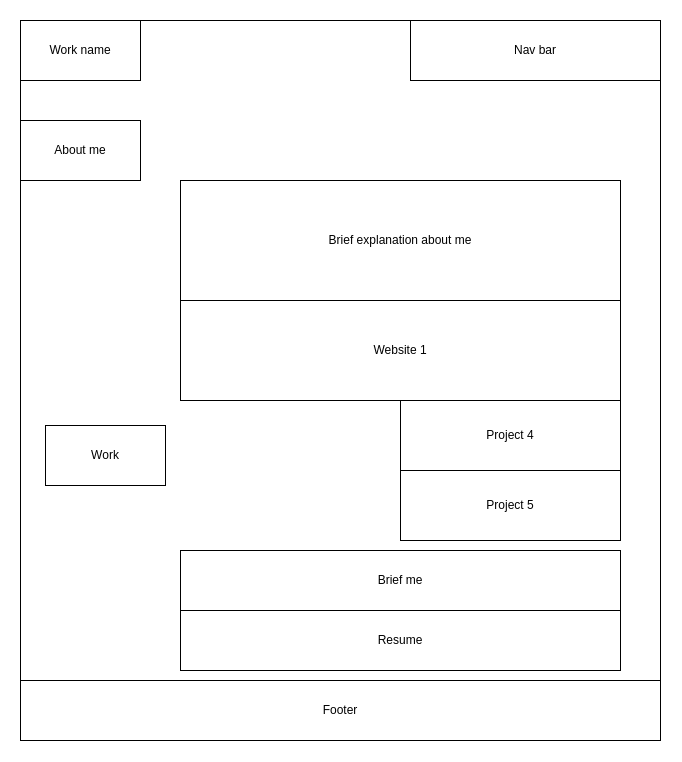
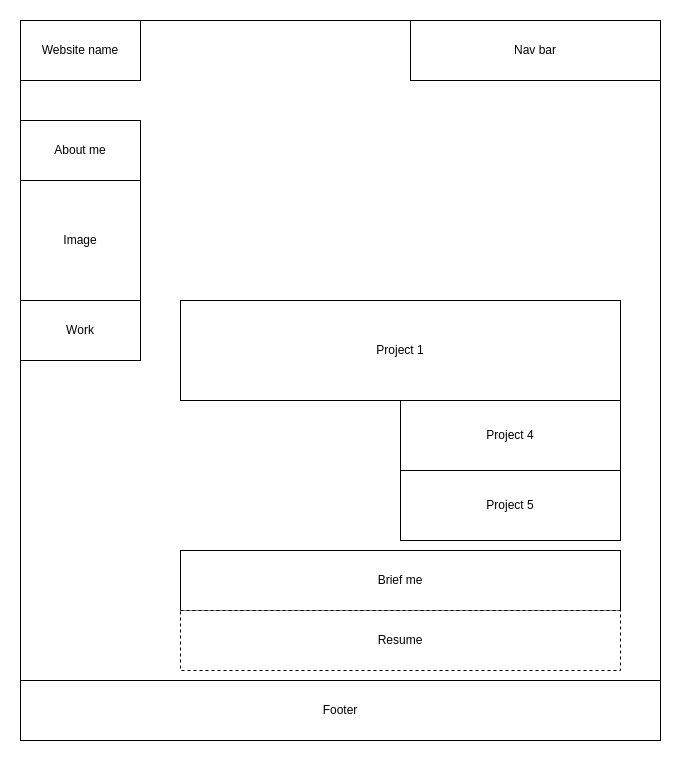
node "Work name": label "Work name" -> "Website name"
node "Image": added
node "Brief explanation about me": removed
node "Website 1": label "Website 1" -> "Project 1"
node "Work": moved (106, 456) -> (81, 331)
node "Resume": style solid -> dashed
